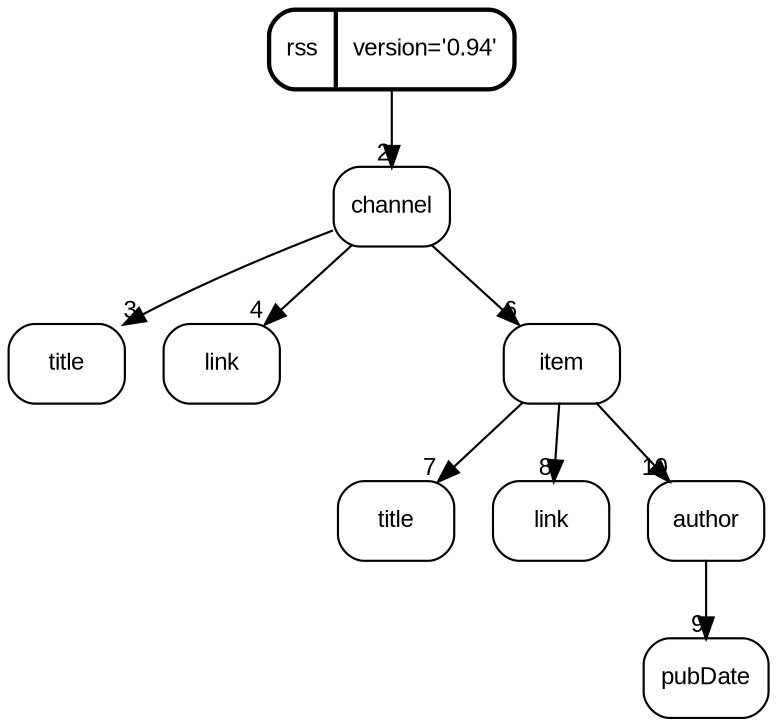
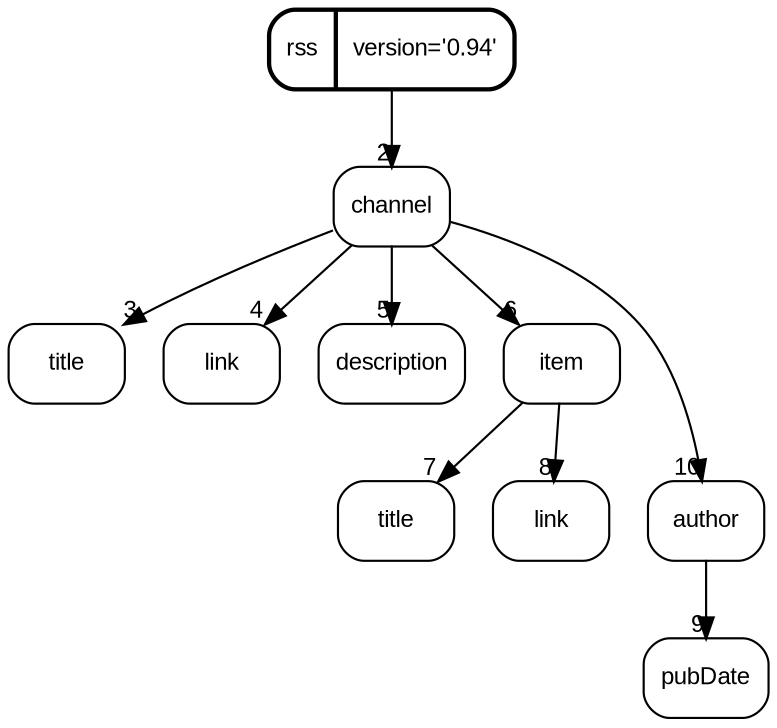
node "description": added
edge "item" -> "author": now "channel" -> "author"
